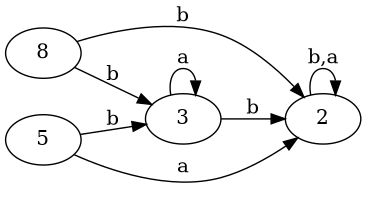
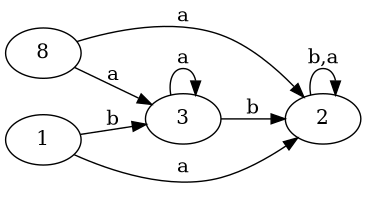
edge "8" -> "2": label "b" -> "a"
edge "8" -> "3": label "b" -> "a"
node "5": label "5" -> "1"
